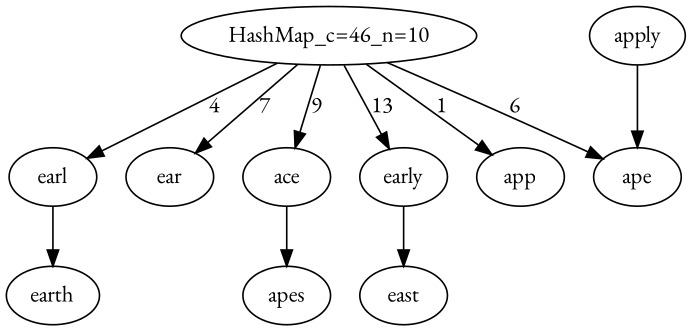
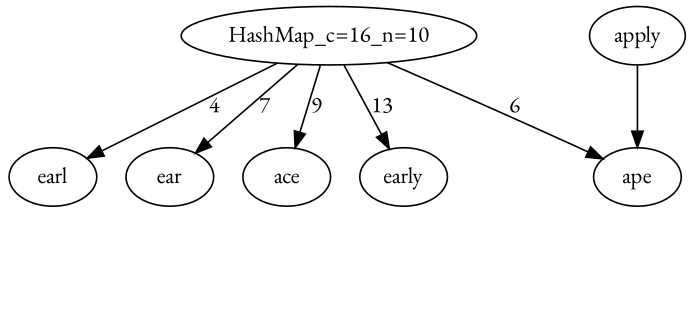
node "HashMap_c=46_n=10": label "HashMap_c=46_n=10" -> "HashMap_c=16_n=10"
node "app": removed
node "earth": removed
node "apes": removed
node "east": removed
